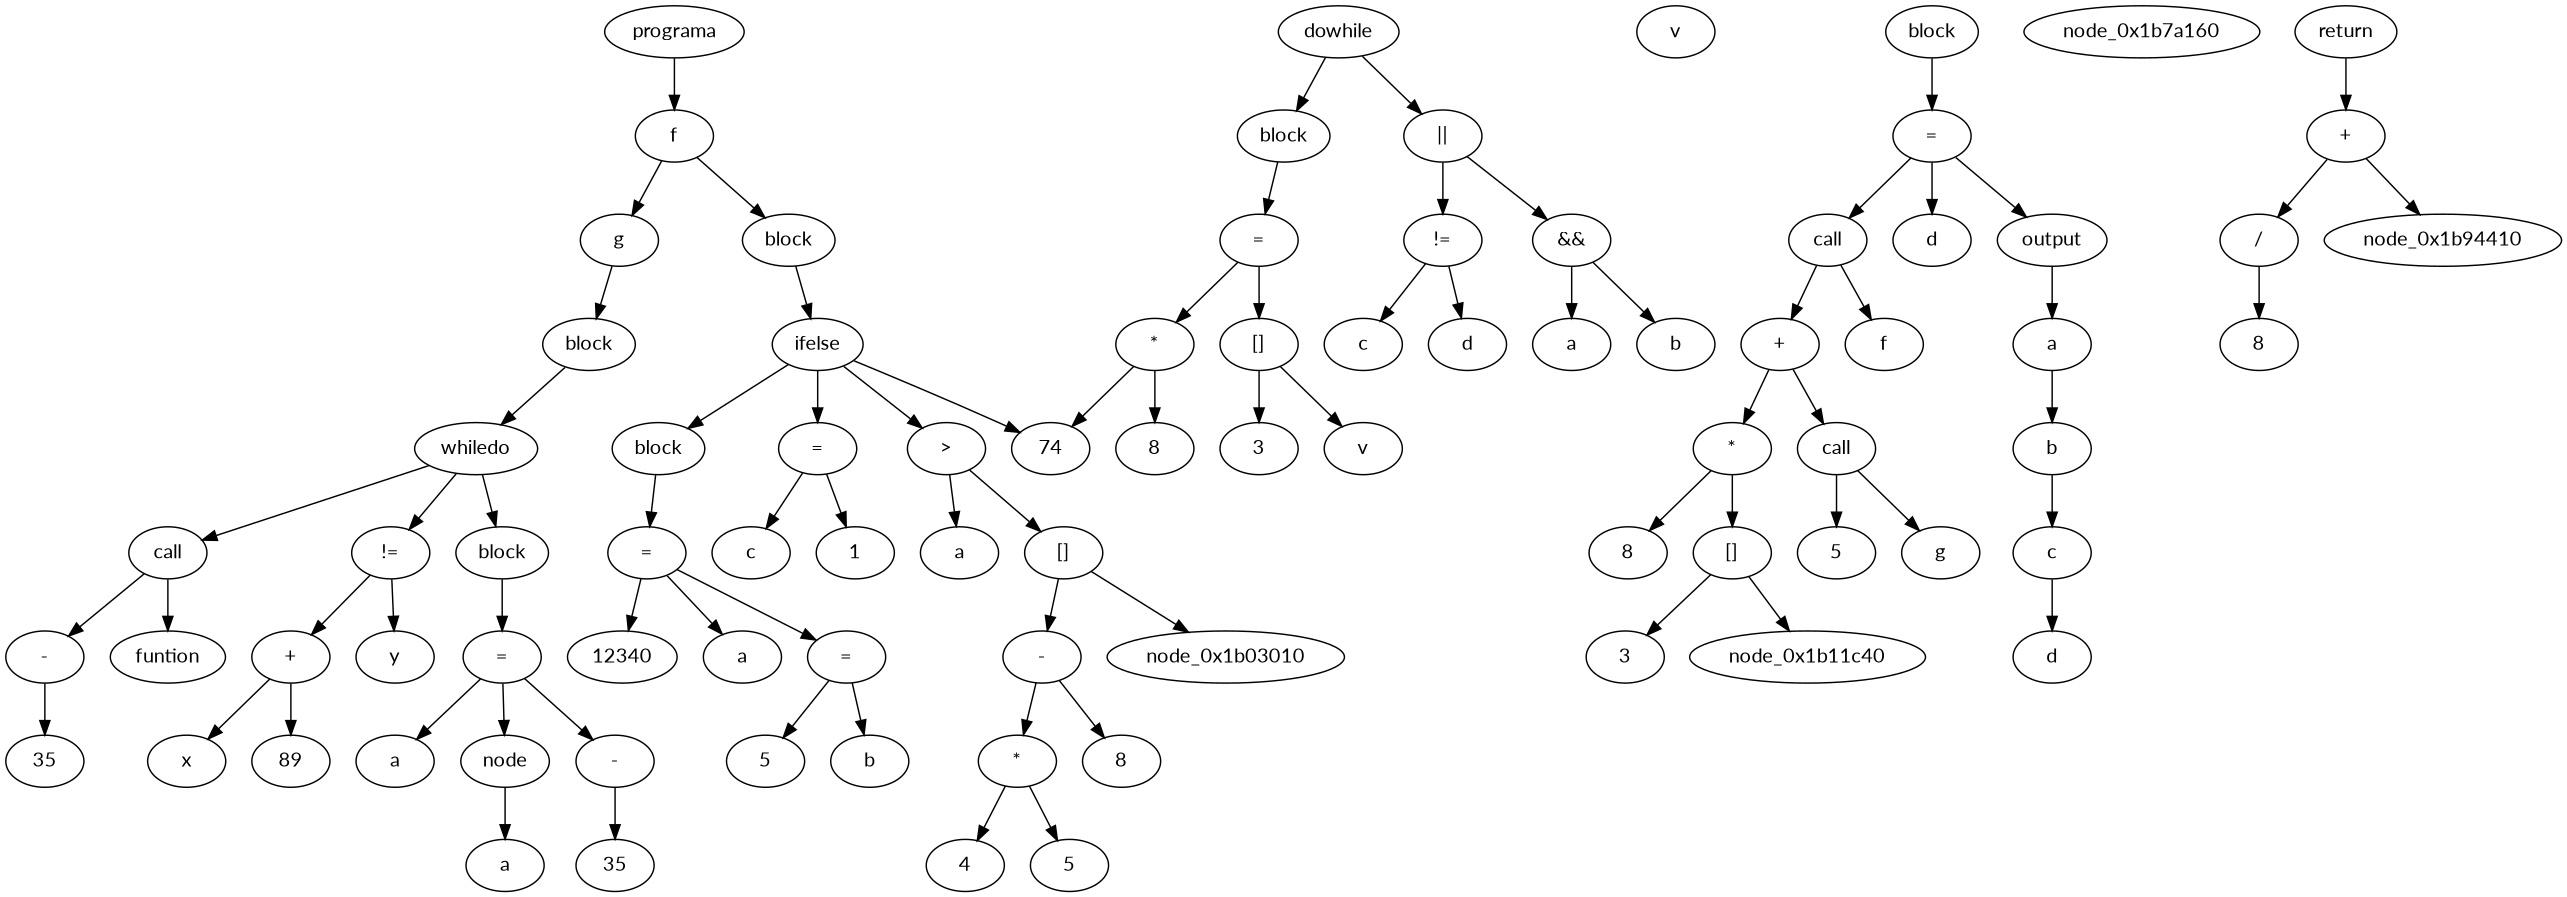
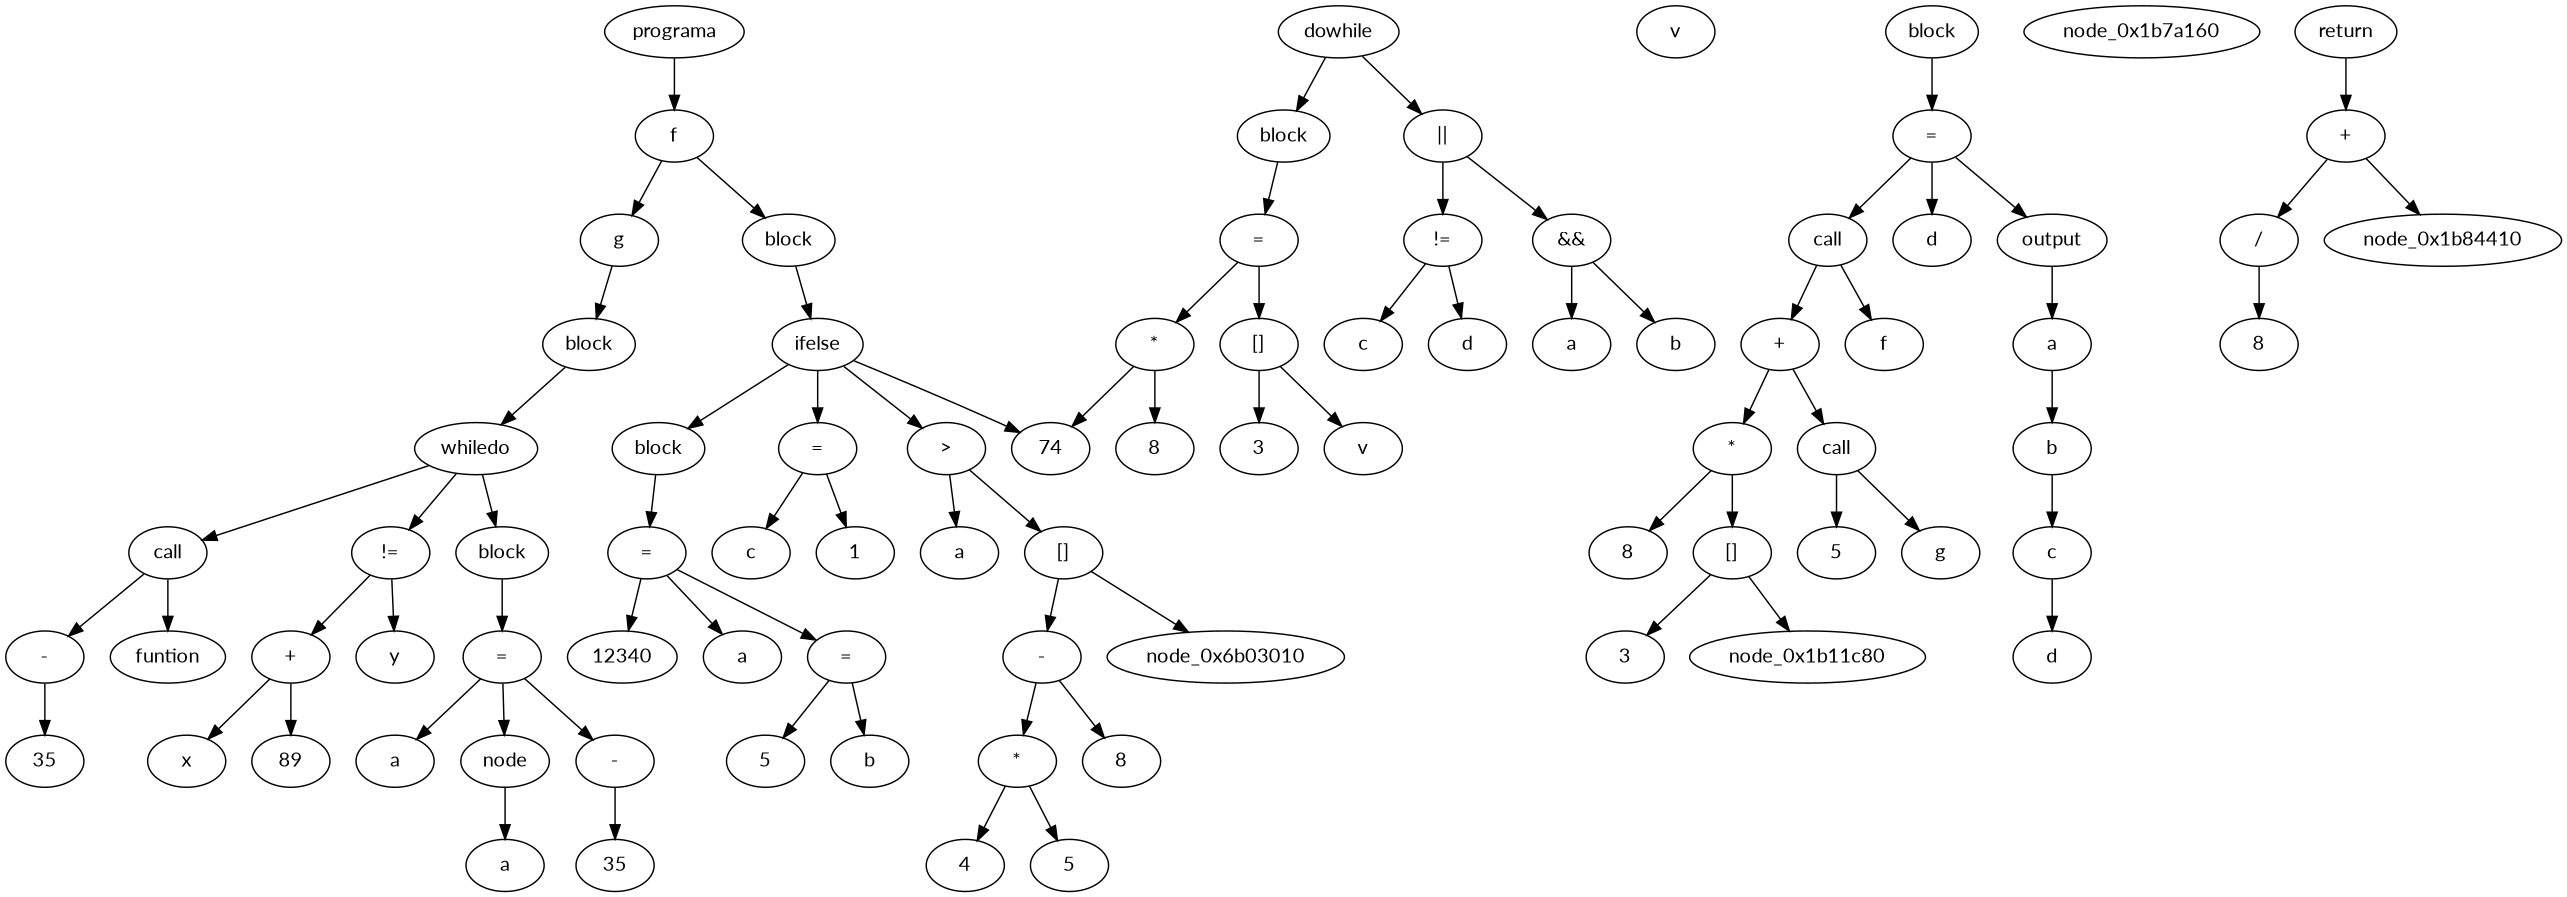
node "node_0x1b94410": label "node_0x1b94410" -> "node_0x1b84410"
node "node_0x1b03010": label "node_0x1b03010" -> "node_0x6b03010"
node "node_0x1b11c40": label "node_0x1b11c40" -> "node_0x1b11c80"
